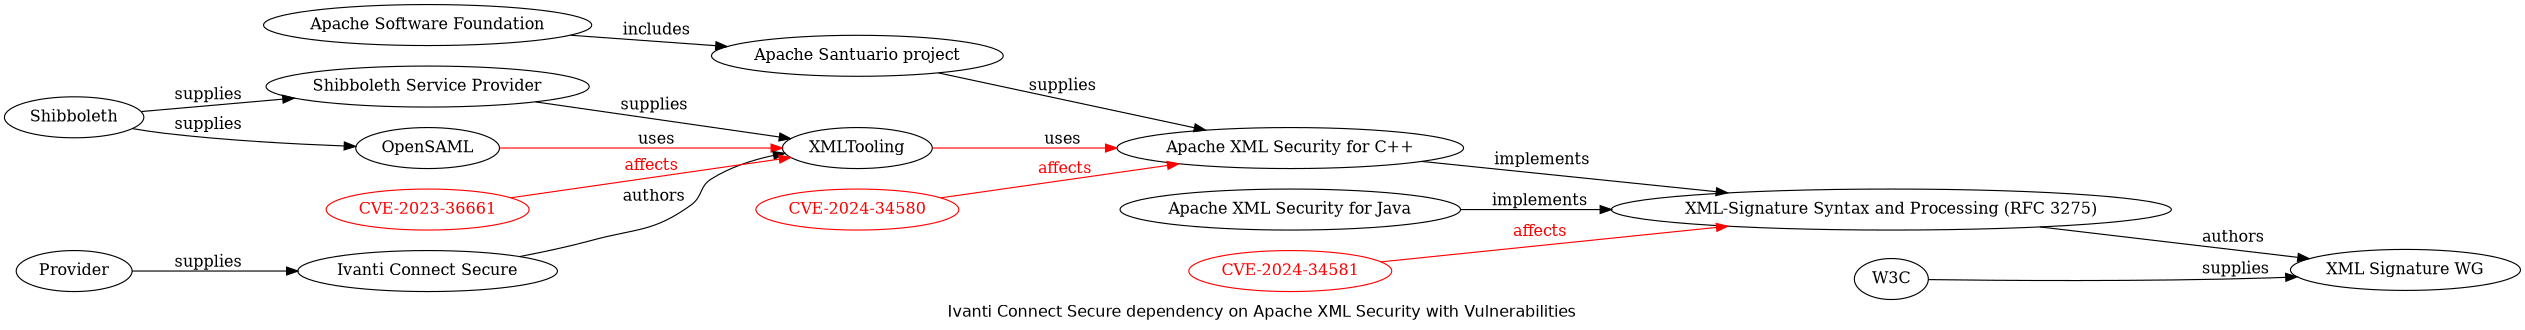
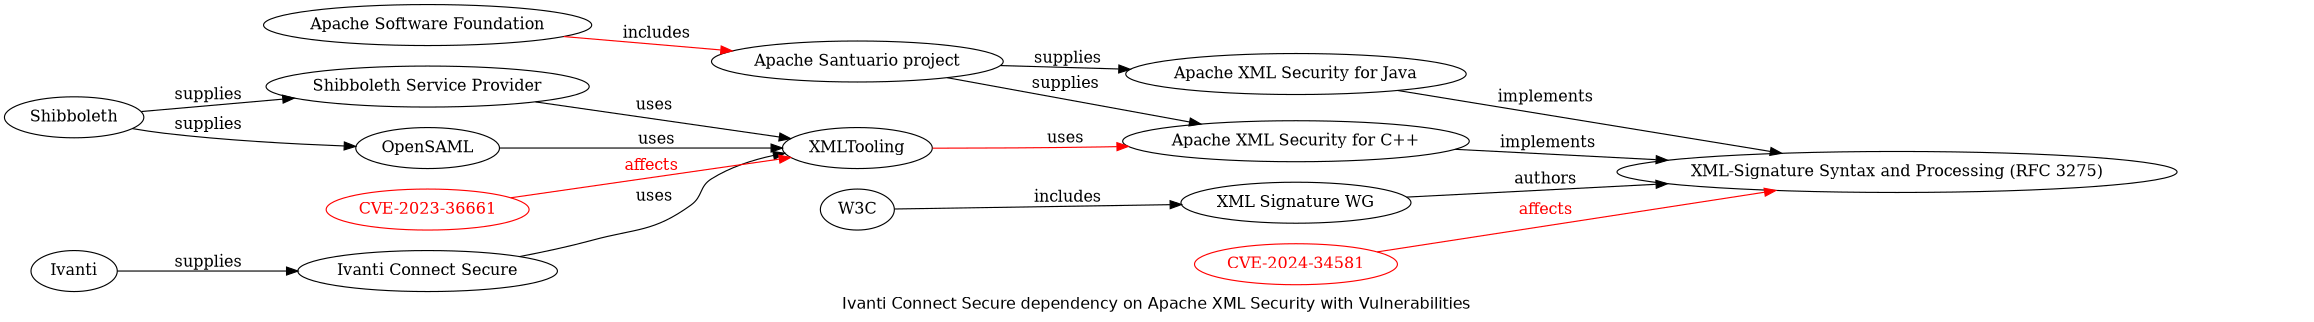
edge "Apache Software Foundation" -> "Apache Santuario project": color black -> red
edge "Apache Santuario project" -> "Apache XML Security for Java": added, label "supplies"
edge "Shibboleth Service Provider" -> "XMLTooling": label " supplies" -> " uses"
edge "OpenSAML" -> "XMLTooling": color red -> black
edge "Ivanti Connect Secure" -> "XMLTooling": label " authors" -> " uses"
node "CVE-2024-34580": removed
edge "XML-Signature Syntax and Processing (RFC 3275)" -> "XML Signature WG": reversed
edge "W3C" -> "XML Signature WG": label "  supplies" -> "  includes"
node "Provider": label "Provider" -> "Ivanti"
